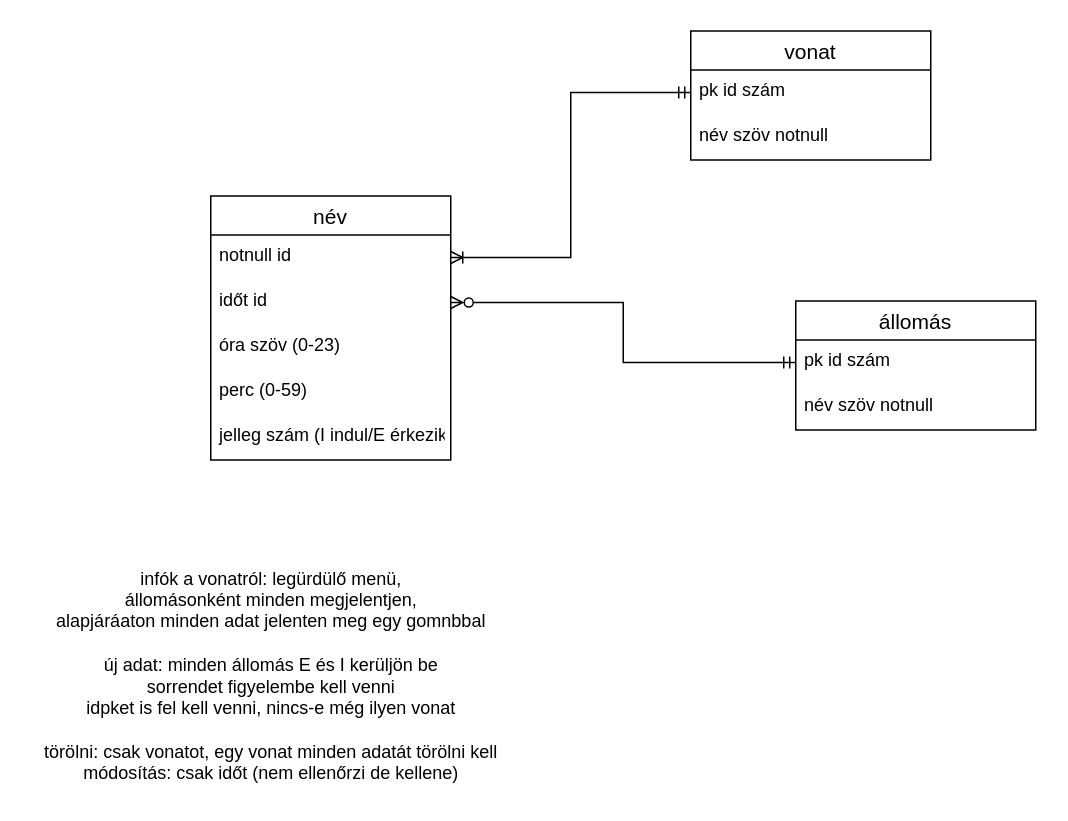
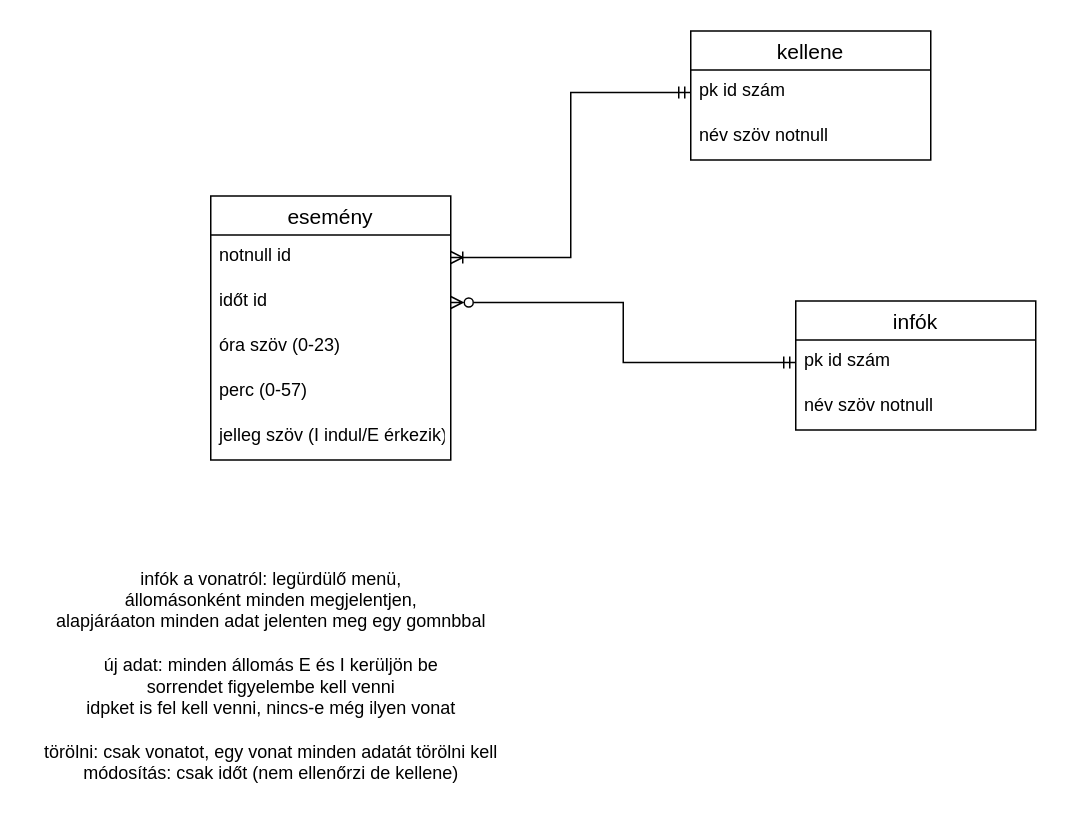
node "vonat": label "vonat" -> "kellene"
node "név": label "név" -> "esemény"
node "állomás": label "állomás" -> "infók"
node "perc (0-59)": label "perc (0-59)" -> "perc (0-57)"
node "jelleg szám (I indul/E érkezik)": label "jelleg szám (I indul/E érkezik)" -> "jelleg szöv (I indul/E érkezik)"
